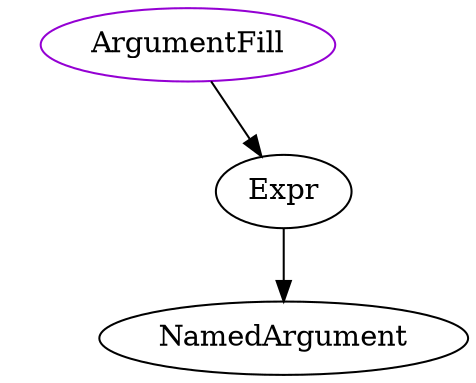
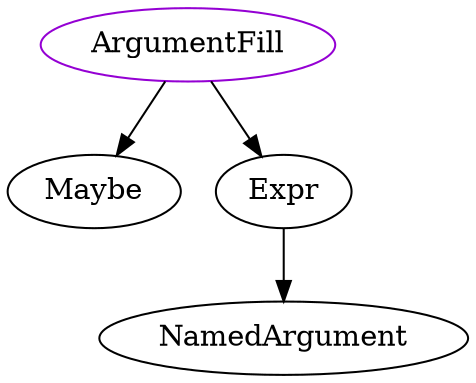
node "Maybe": added
